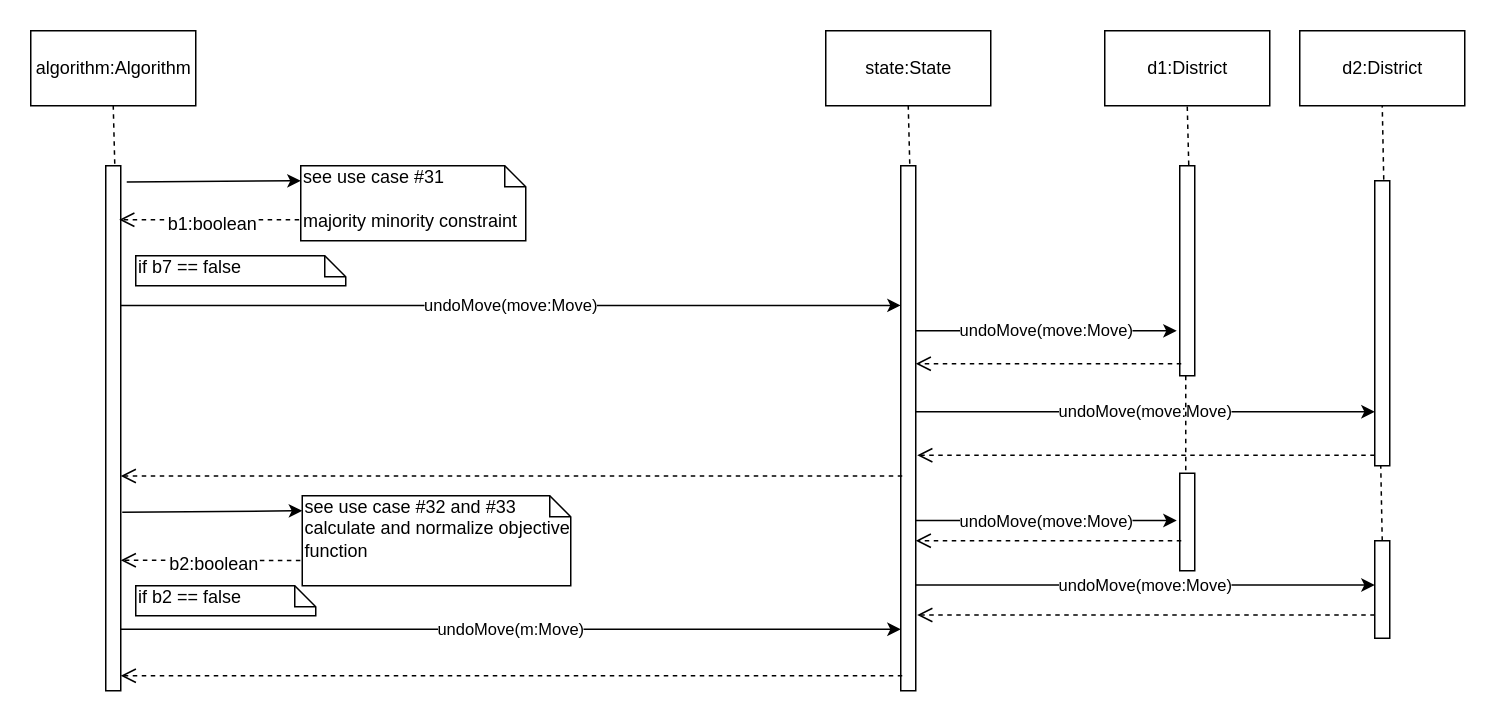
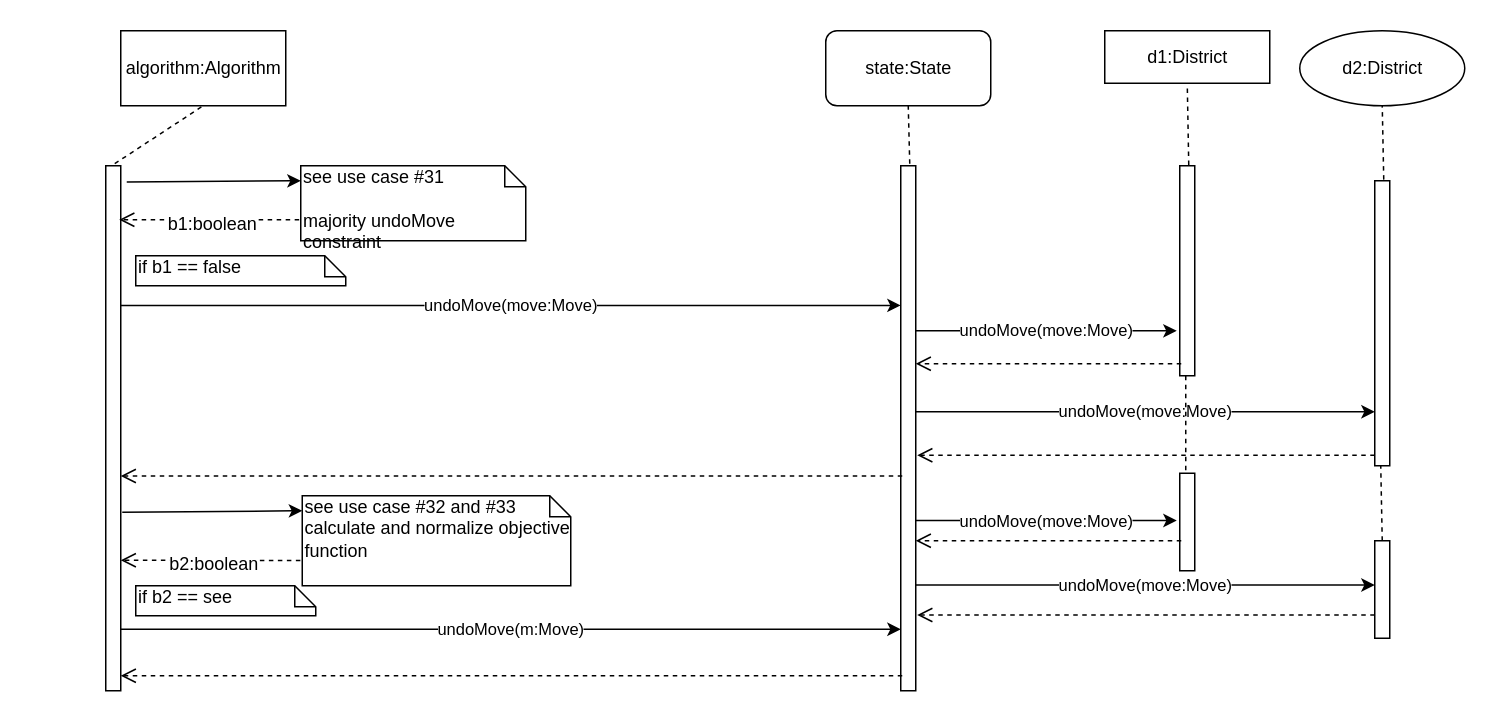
node "algorithm:Algorithm": moved (113, 68) -> (203, 68)
node "state:State": shape rectangle -> rounded rectangle
node "d1:District": size 165x75 -> 165x53
node "d2:District": shape rectangle -> ellipse
node "see use case #31 majority minority constraint": label "see use case #31 majority minority constraint" -> "see use case #31 majority undoMove constraint"
node "if b7 == false": label "if b7 == false" -> "if b1 == false"
node "if b2 == false": label "if b2 == false" -> "if b2 == see"
